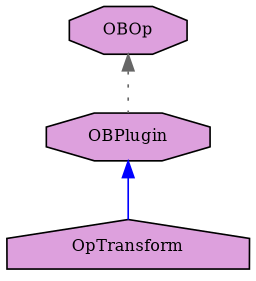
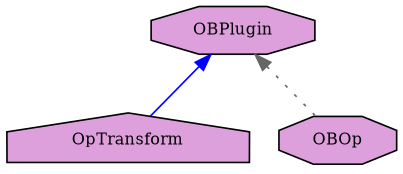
edge "OBPlugin" -> "OBOp": reversed
